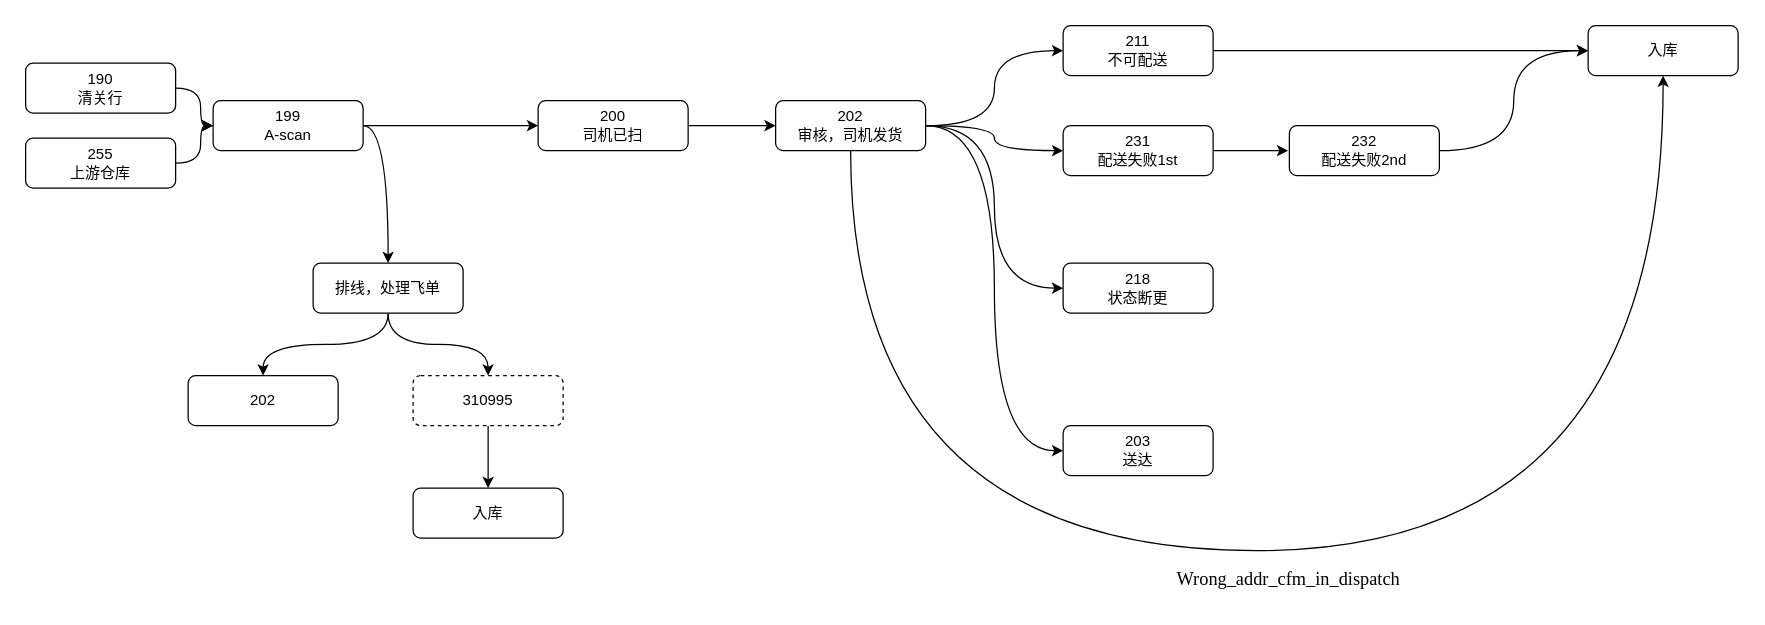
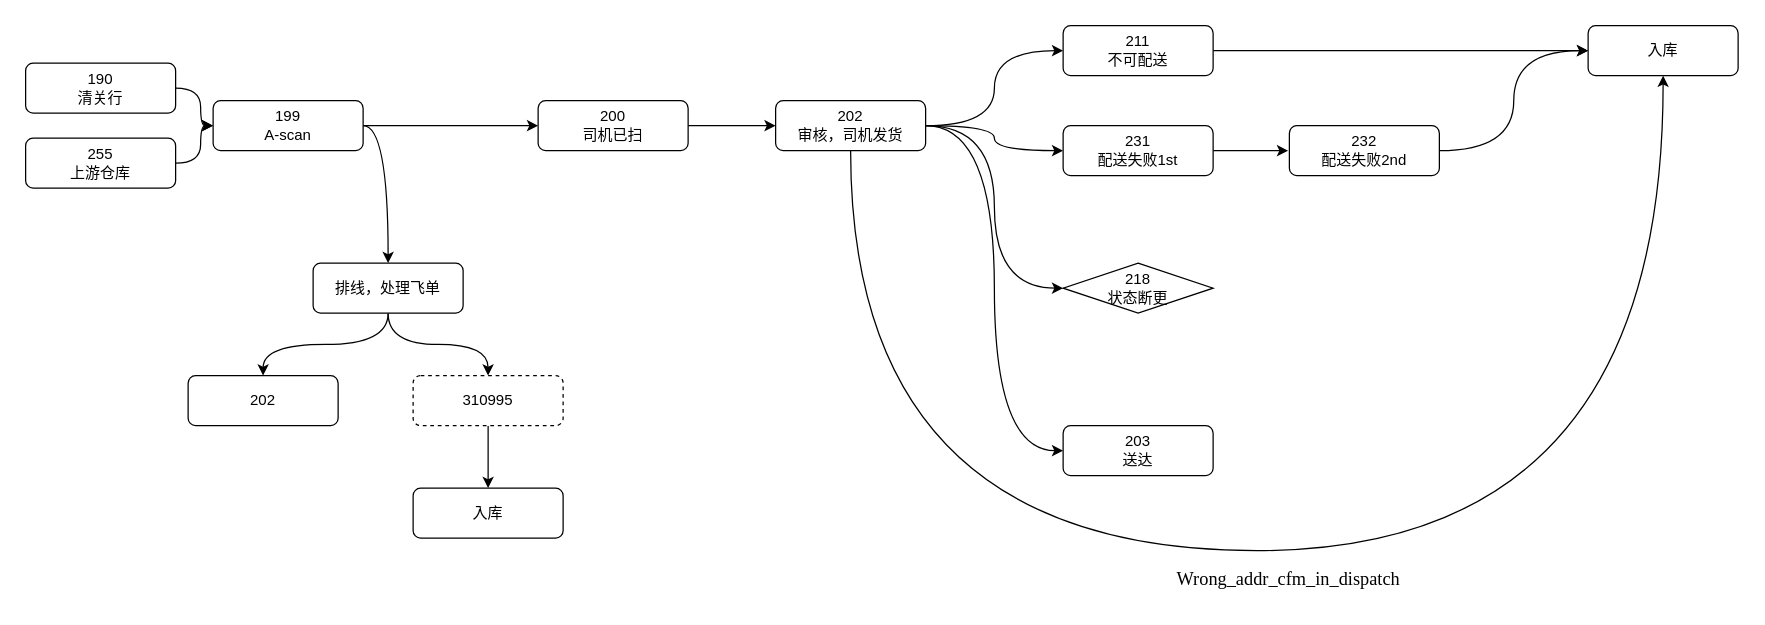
node "218 状态断更": shape rounded rectangle -> diamond
